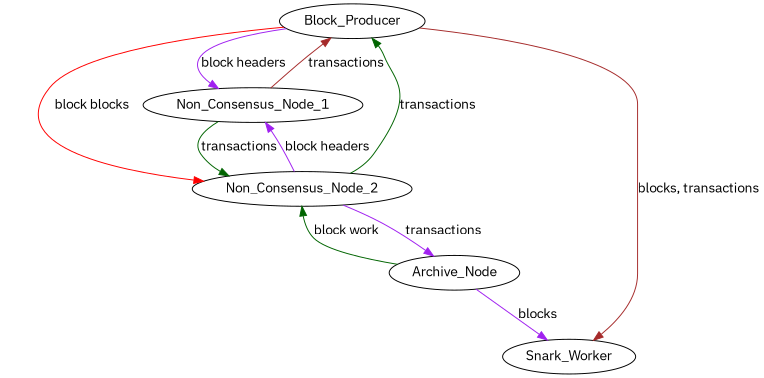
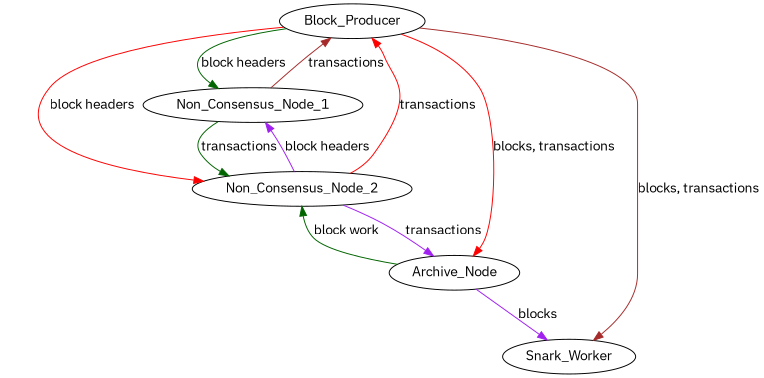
edge "Block_Producer" -> "Non_Consensus_Node_1": color purple -> darkgreen
edge "Block_Producer" -> "Non_Consensus_Node_2": label "block blocks" -> "block headers"
edge "Non_Consensus_Node_2" -> "Block_Producer": color darkgreen -> red
edge "Block_Producer" -> "Archive_Node": added, label "blocks, transactions"
